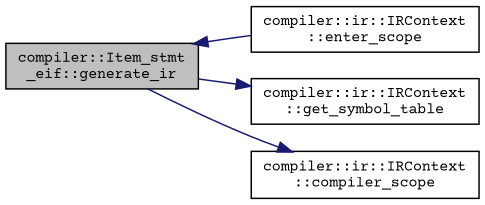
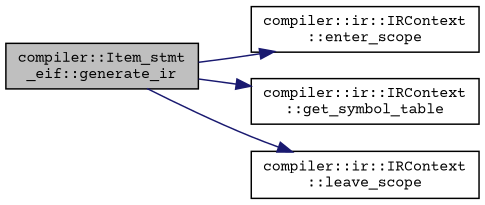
edge "compiler::ir::IRContext ::enter_scope" -> "compiler::Item_stmt _eif::generate_ir": reversed
node "compiler::ir::IRContext ::compiler_scope": label "compiler::ir::IRContext ::compiler_scope" -> "compiler::ir::IRContext ::leave_scope"
